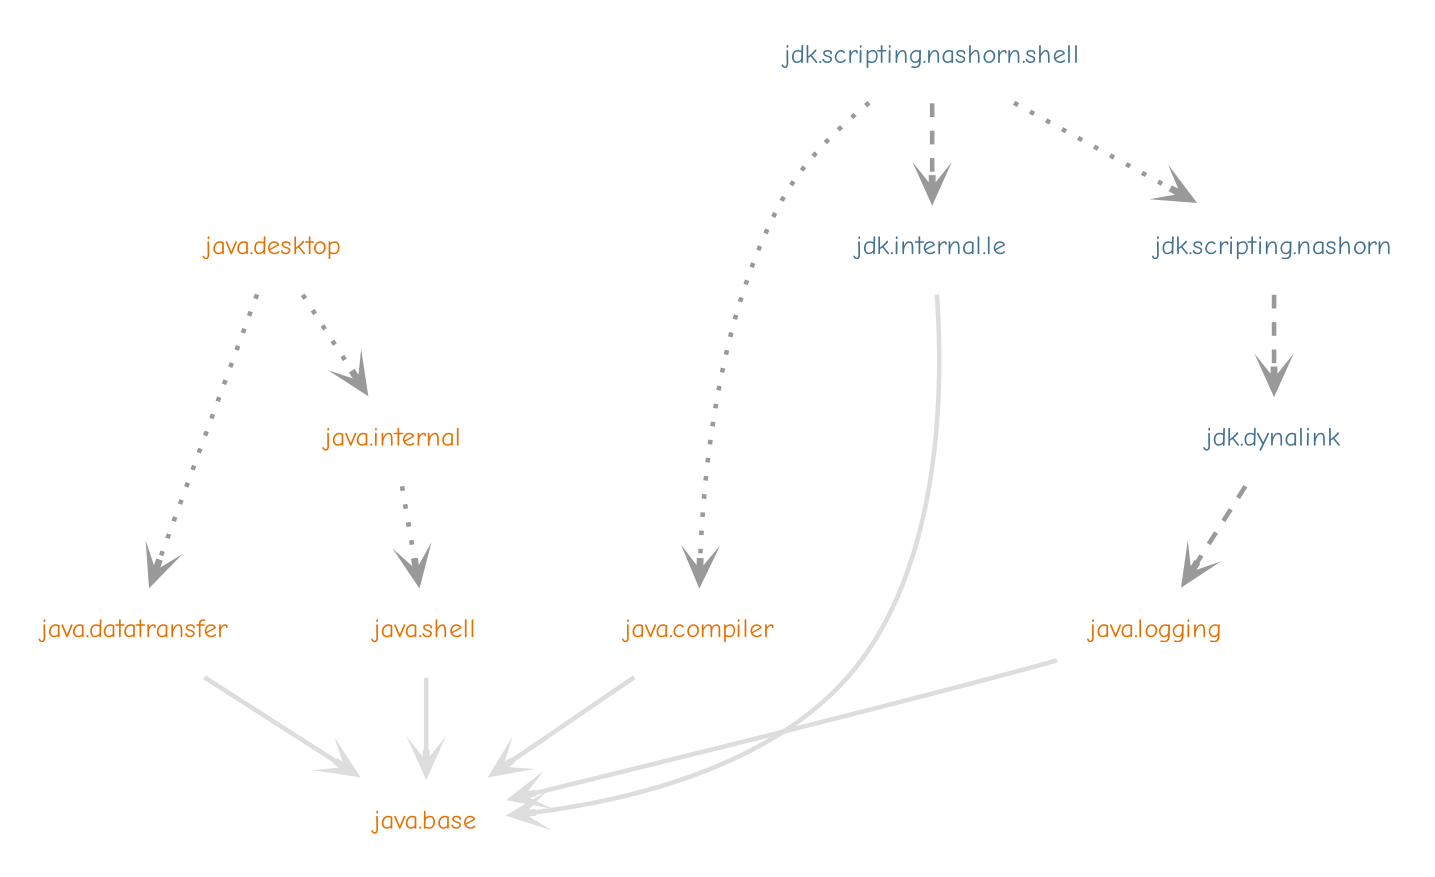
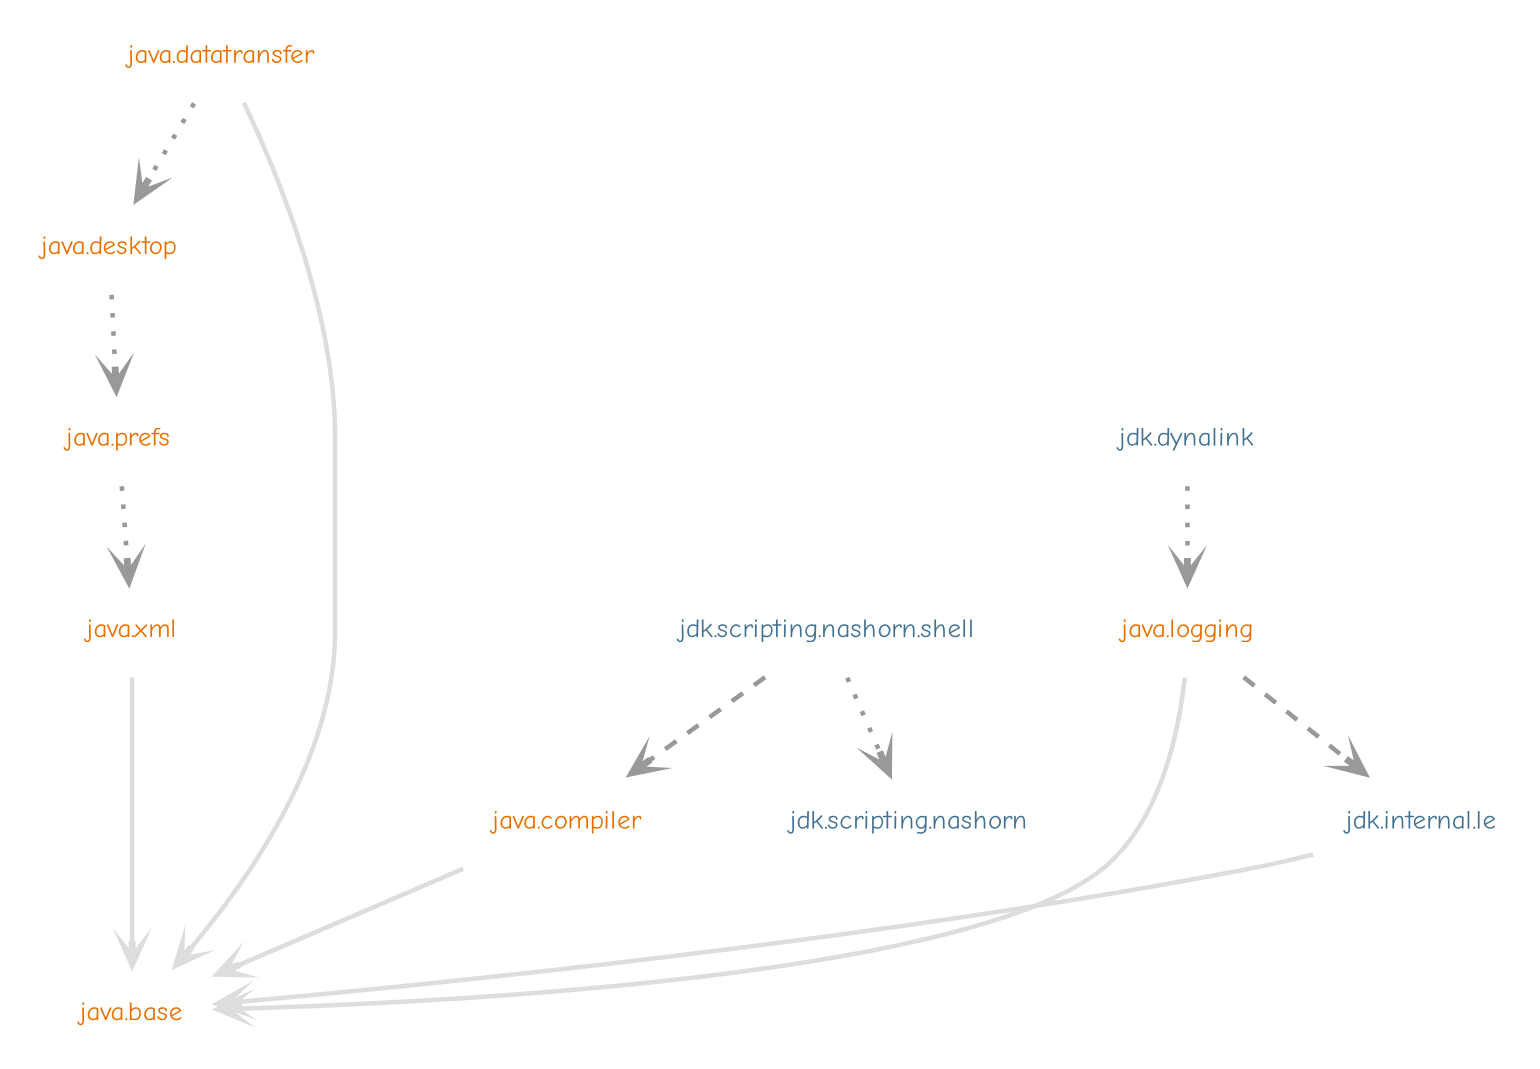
edge "jdk.scripting.nashorn.shell" -> "jdk.internal.le": now "java.logging" -> "jdk.internal.le"
edge "jdk.scripting.nashorn.shell" -> "java.compiler": style dotted -> dashed
edge "jdk.scripting.nashorn" -> "jdk.dynalink": removed
edge "java.desktop" -> "java.datatransfer": reversed
node "java.internal": label "java.internal" -> "java.prefs"
edge "jdk.dynalink" -> "java.logging": style dashed -> dotted
node "java.shell": label "java.shell" -> "java.xml"
